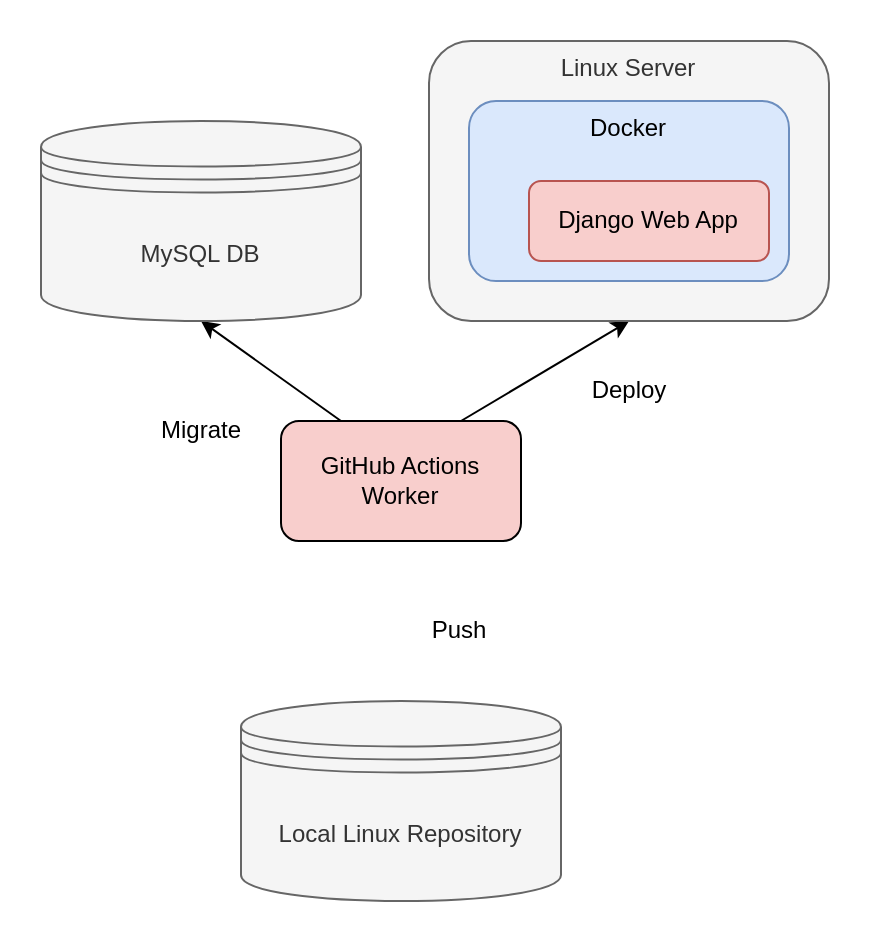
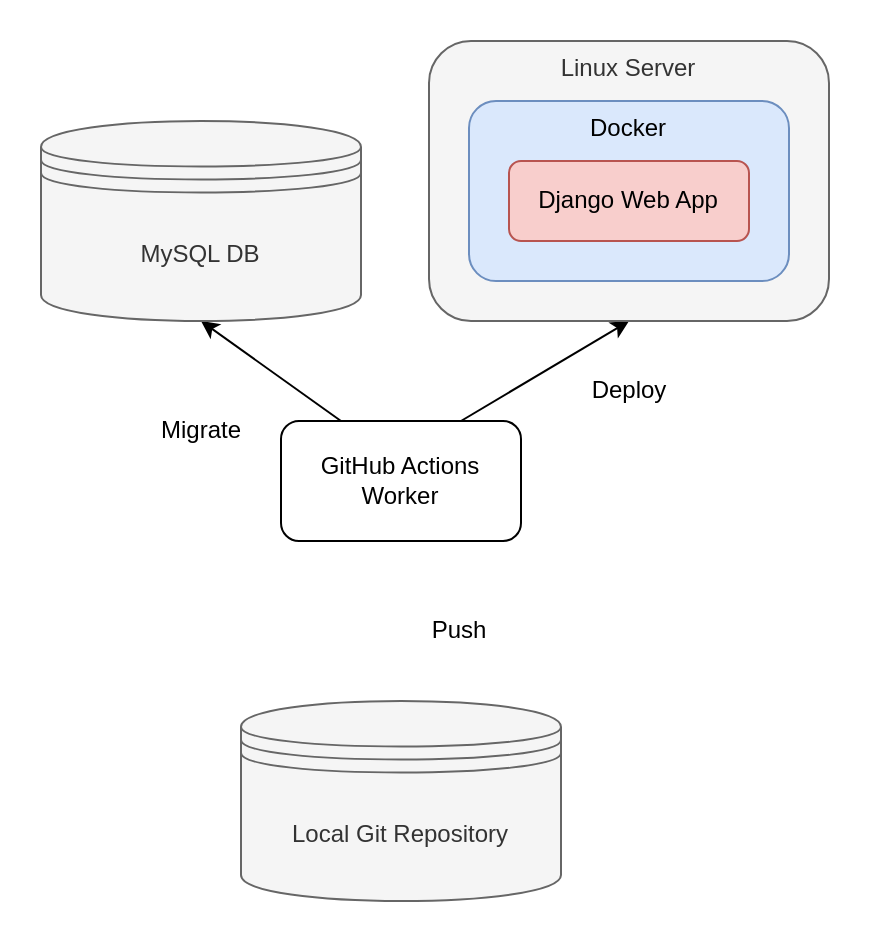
node "Django Web App": moved (649, 221) -> (629, 201)
node "GitHub Actions Worker": fillcolor #f8cecc -> #ffffff
node "Local Linux Repository": label "Local Linux Repository" -> "Local Git Repository"
